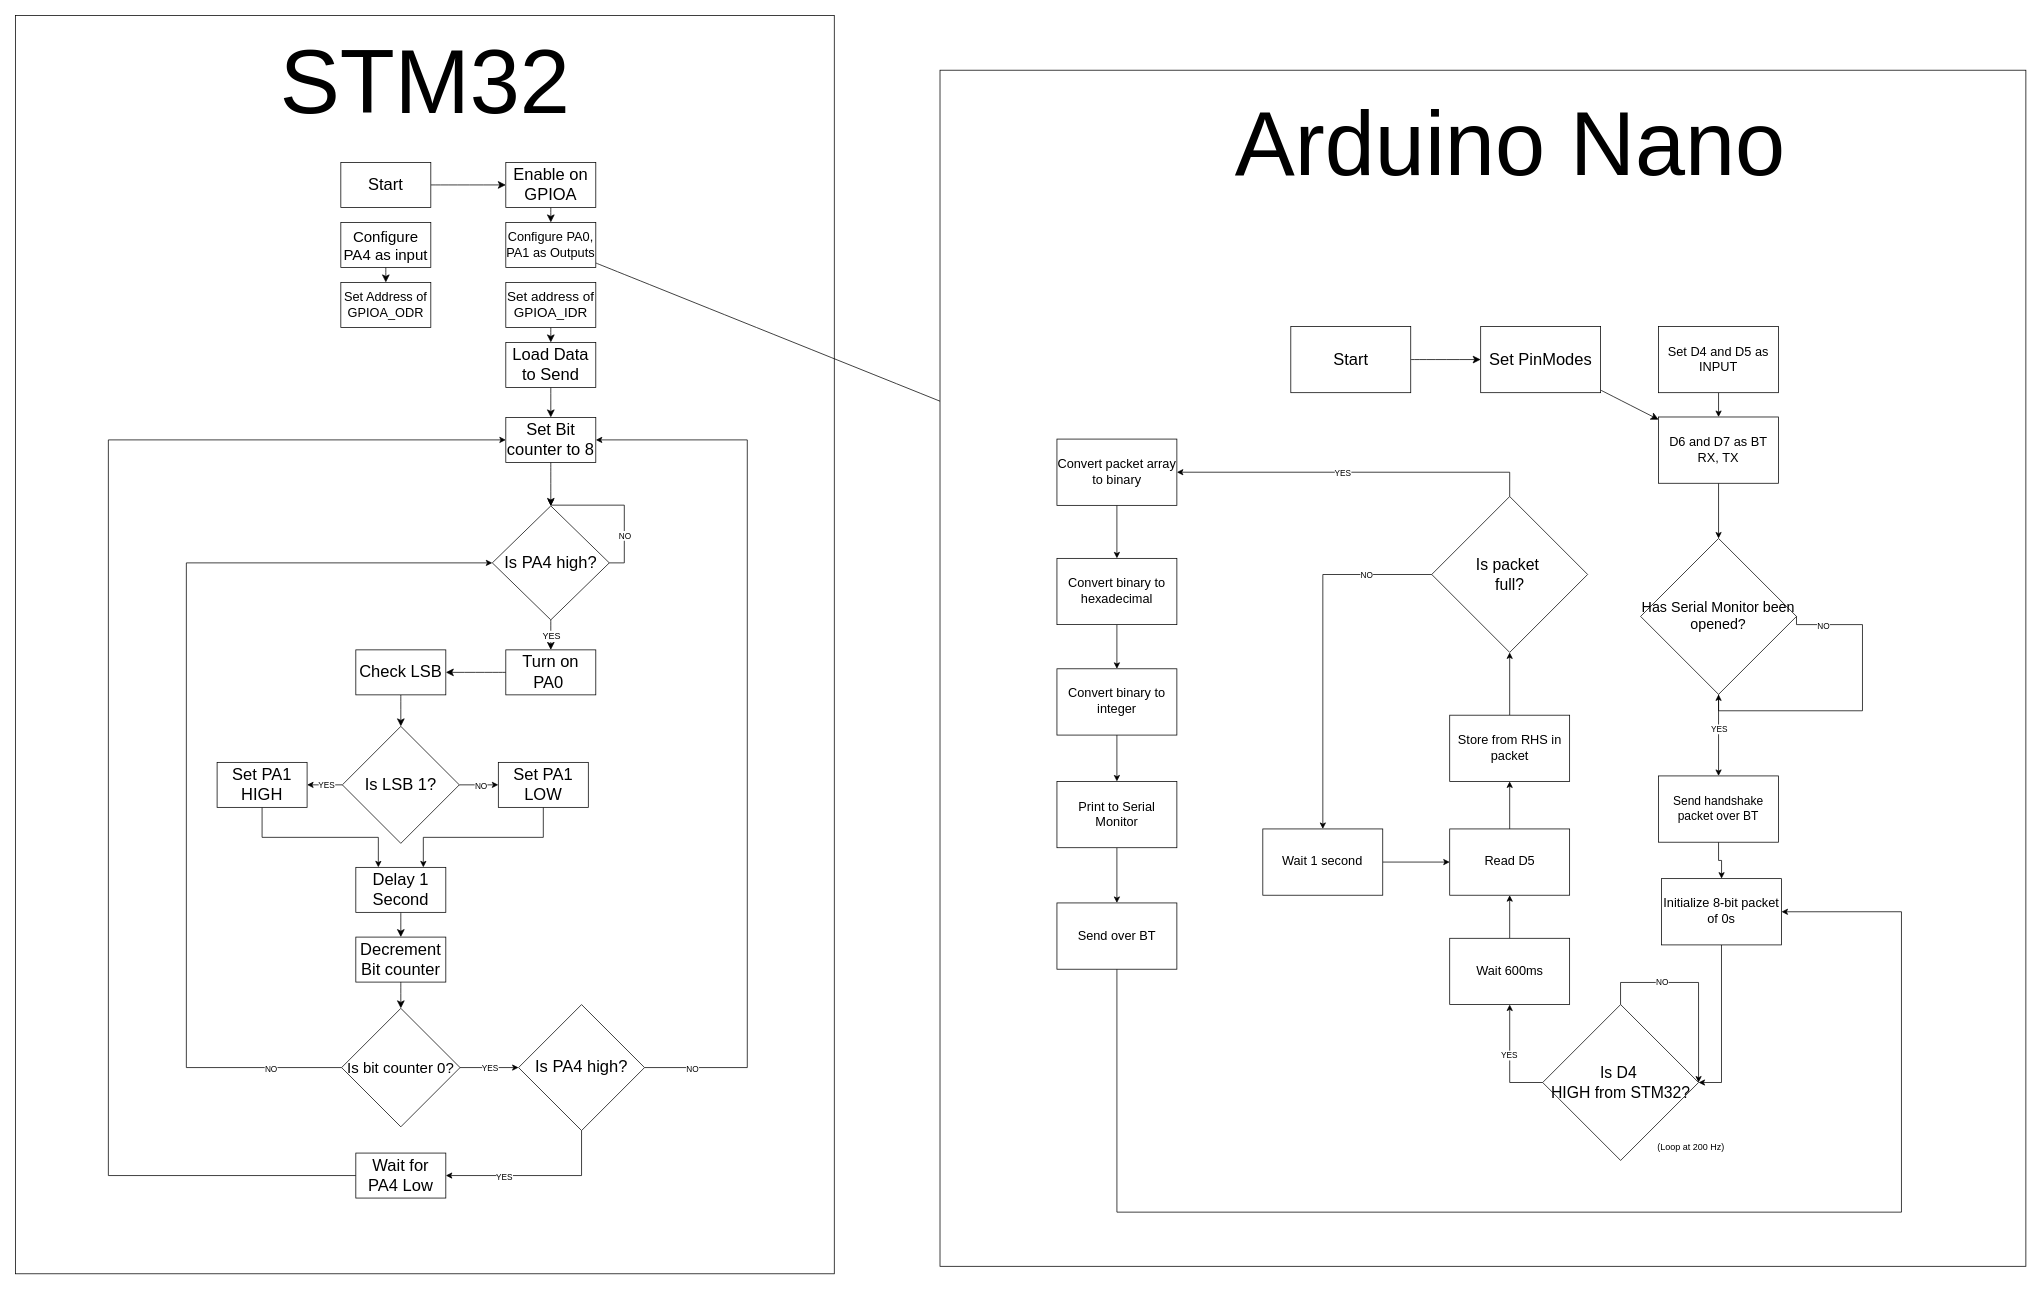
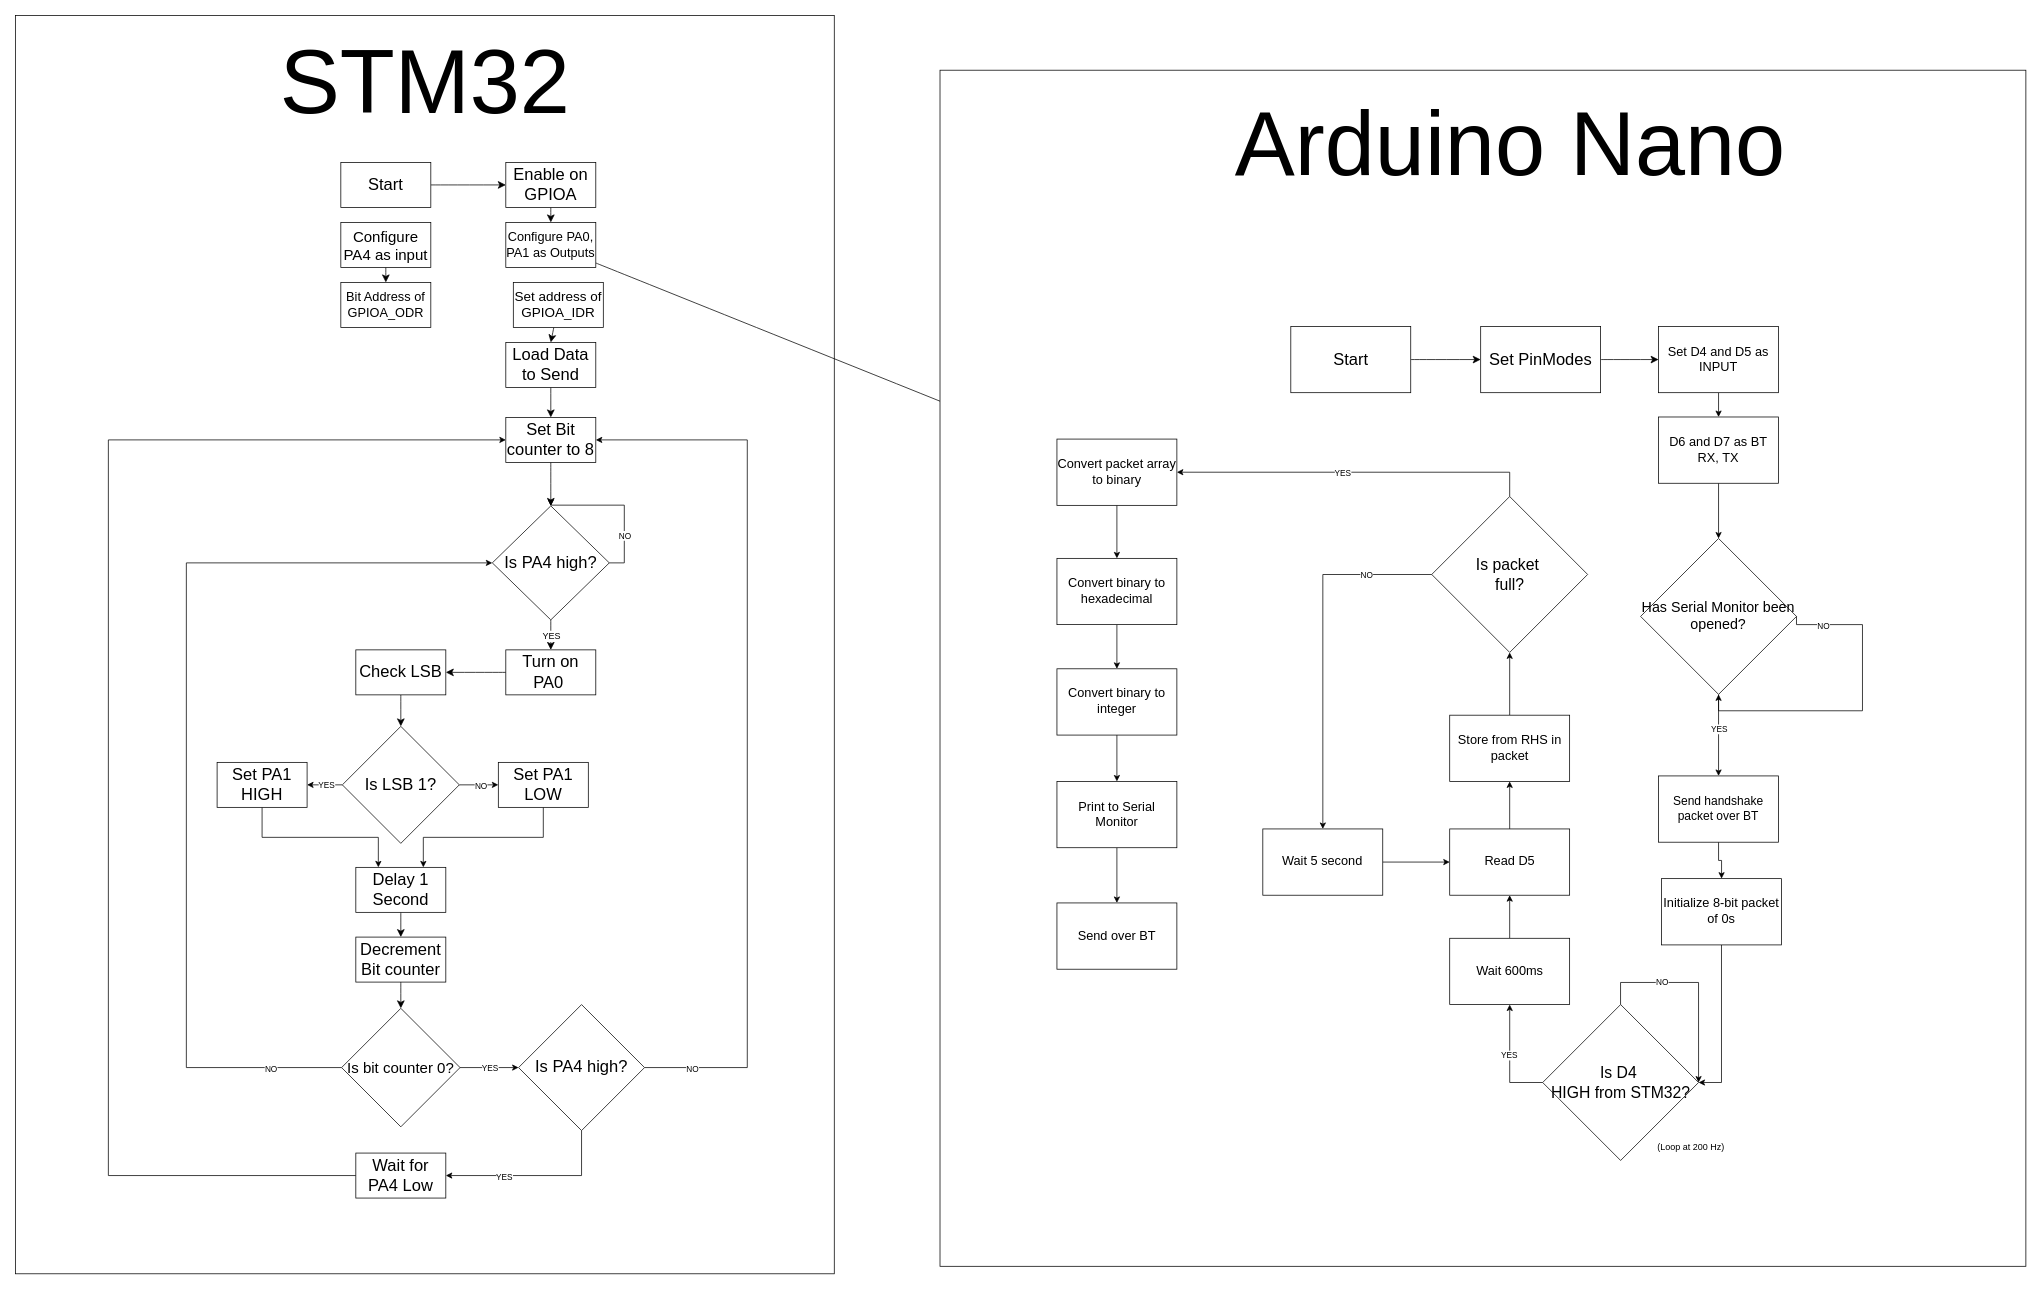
node "Set Address of GPIOA_ODR": label "Set Address of GPIOA_ODR" -> "Bit Address of GPIOA_ODR"
node "Set address of GPIOA_IDR": moved (551, 305) -> (558, 305)
edge "Set PinModes" -> "D6 and D7 as BT RX, TX": now "Set PinModes" -> "Set D4 and D5 as INPUT"
node "Wait 1 second": label "Wait 1 second" -> "Wait 5 second"
edge "Send over BT" -> "Initialize 8-bit packet of 0s": removed
